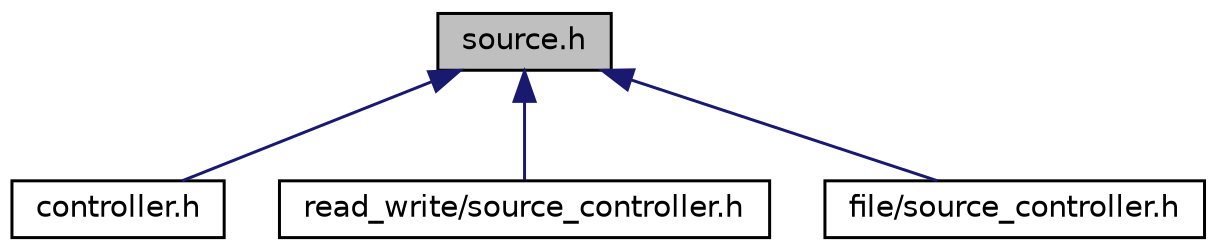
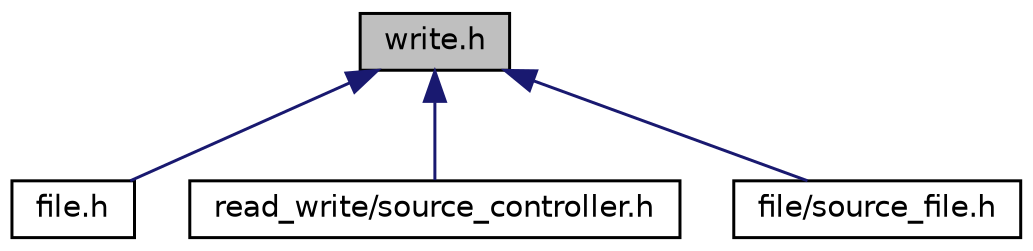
node "source.h": label "source.h" -> "write.h"
node "controller.h": label "controller.h" -> "file.h"
node "file/source_controller.h": label "file/source_controller.h" -> "file/source_file.h"
